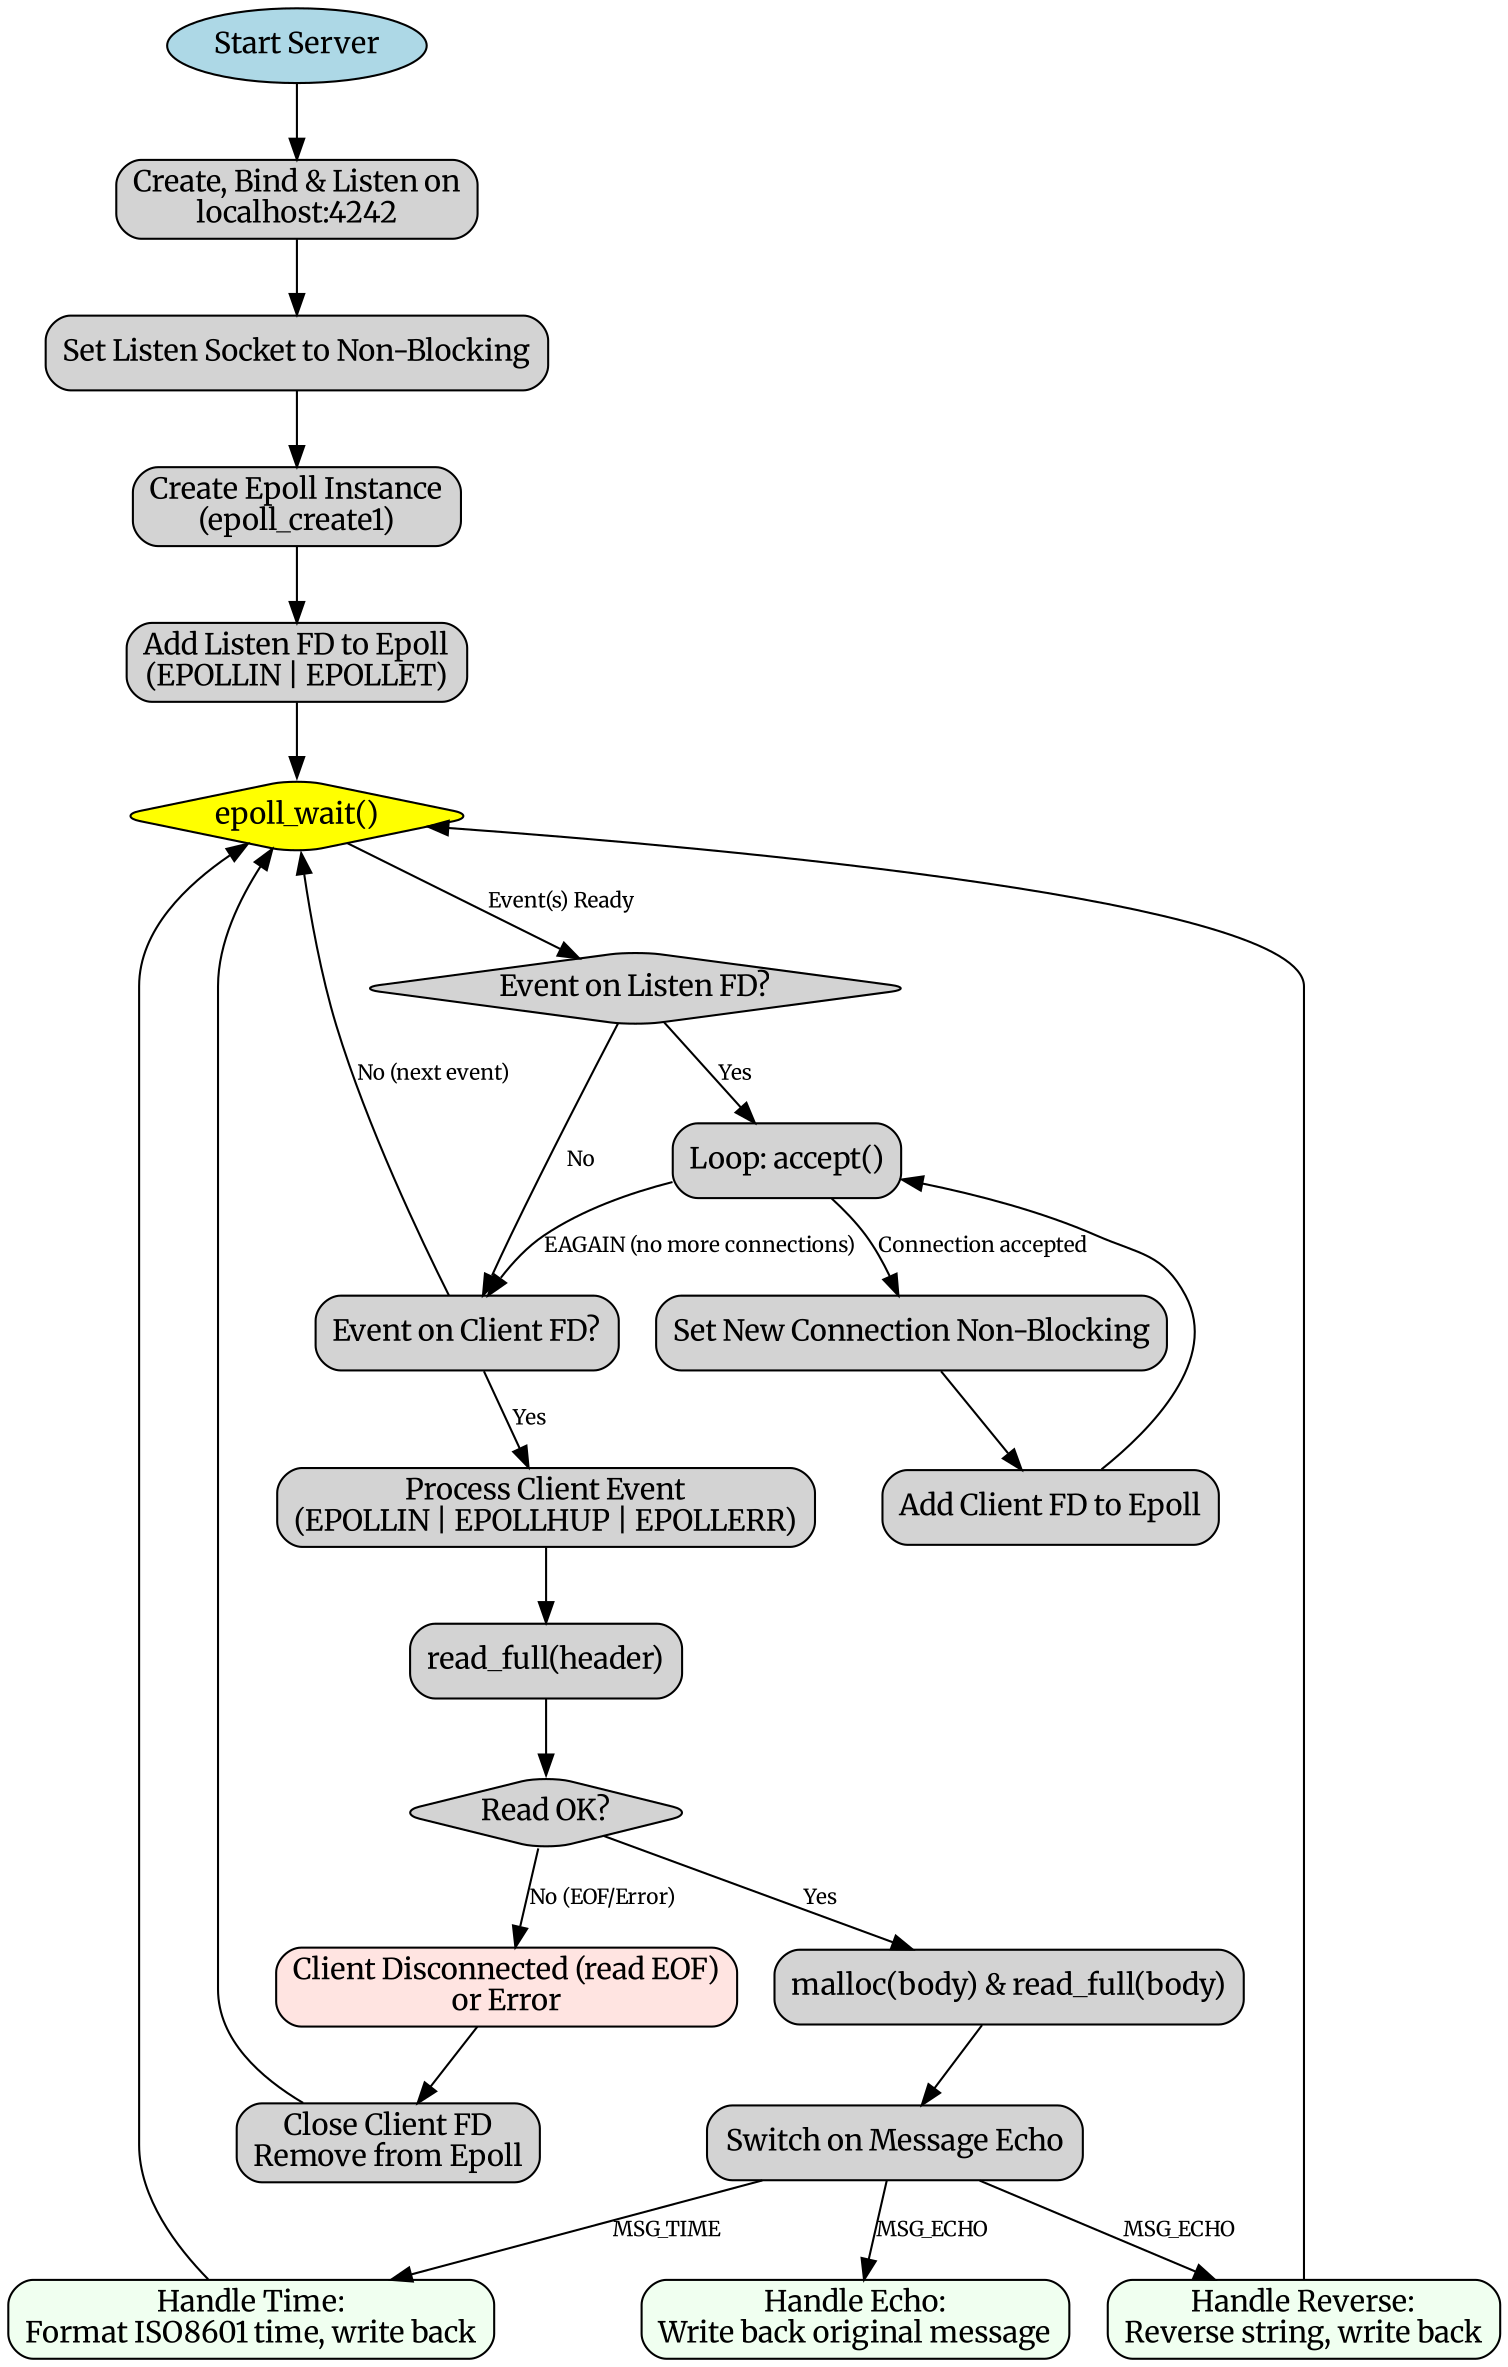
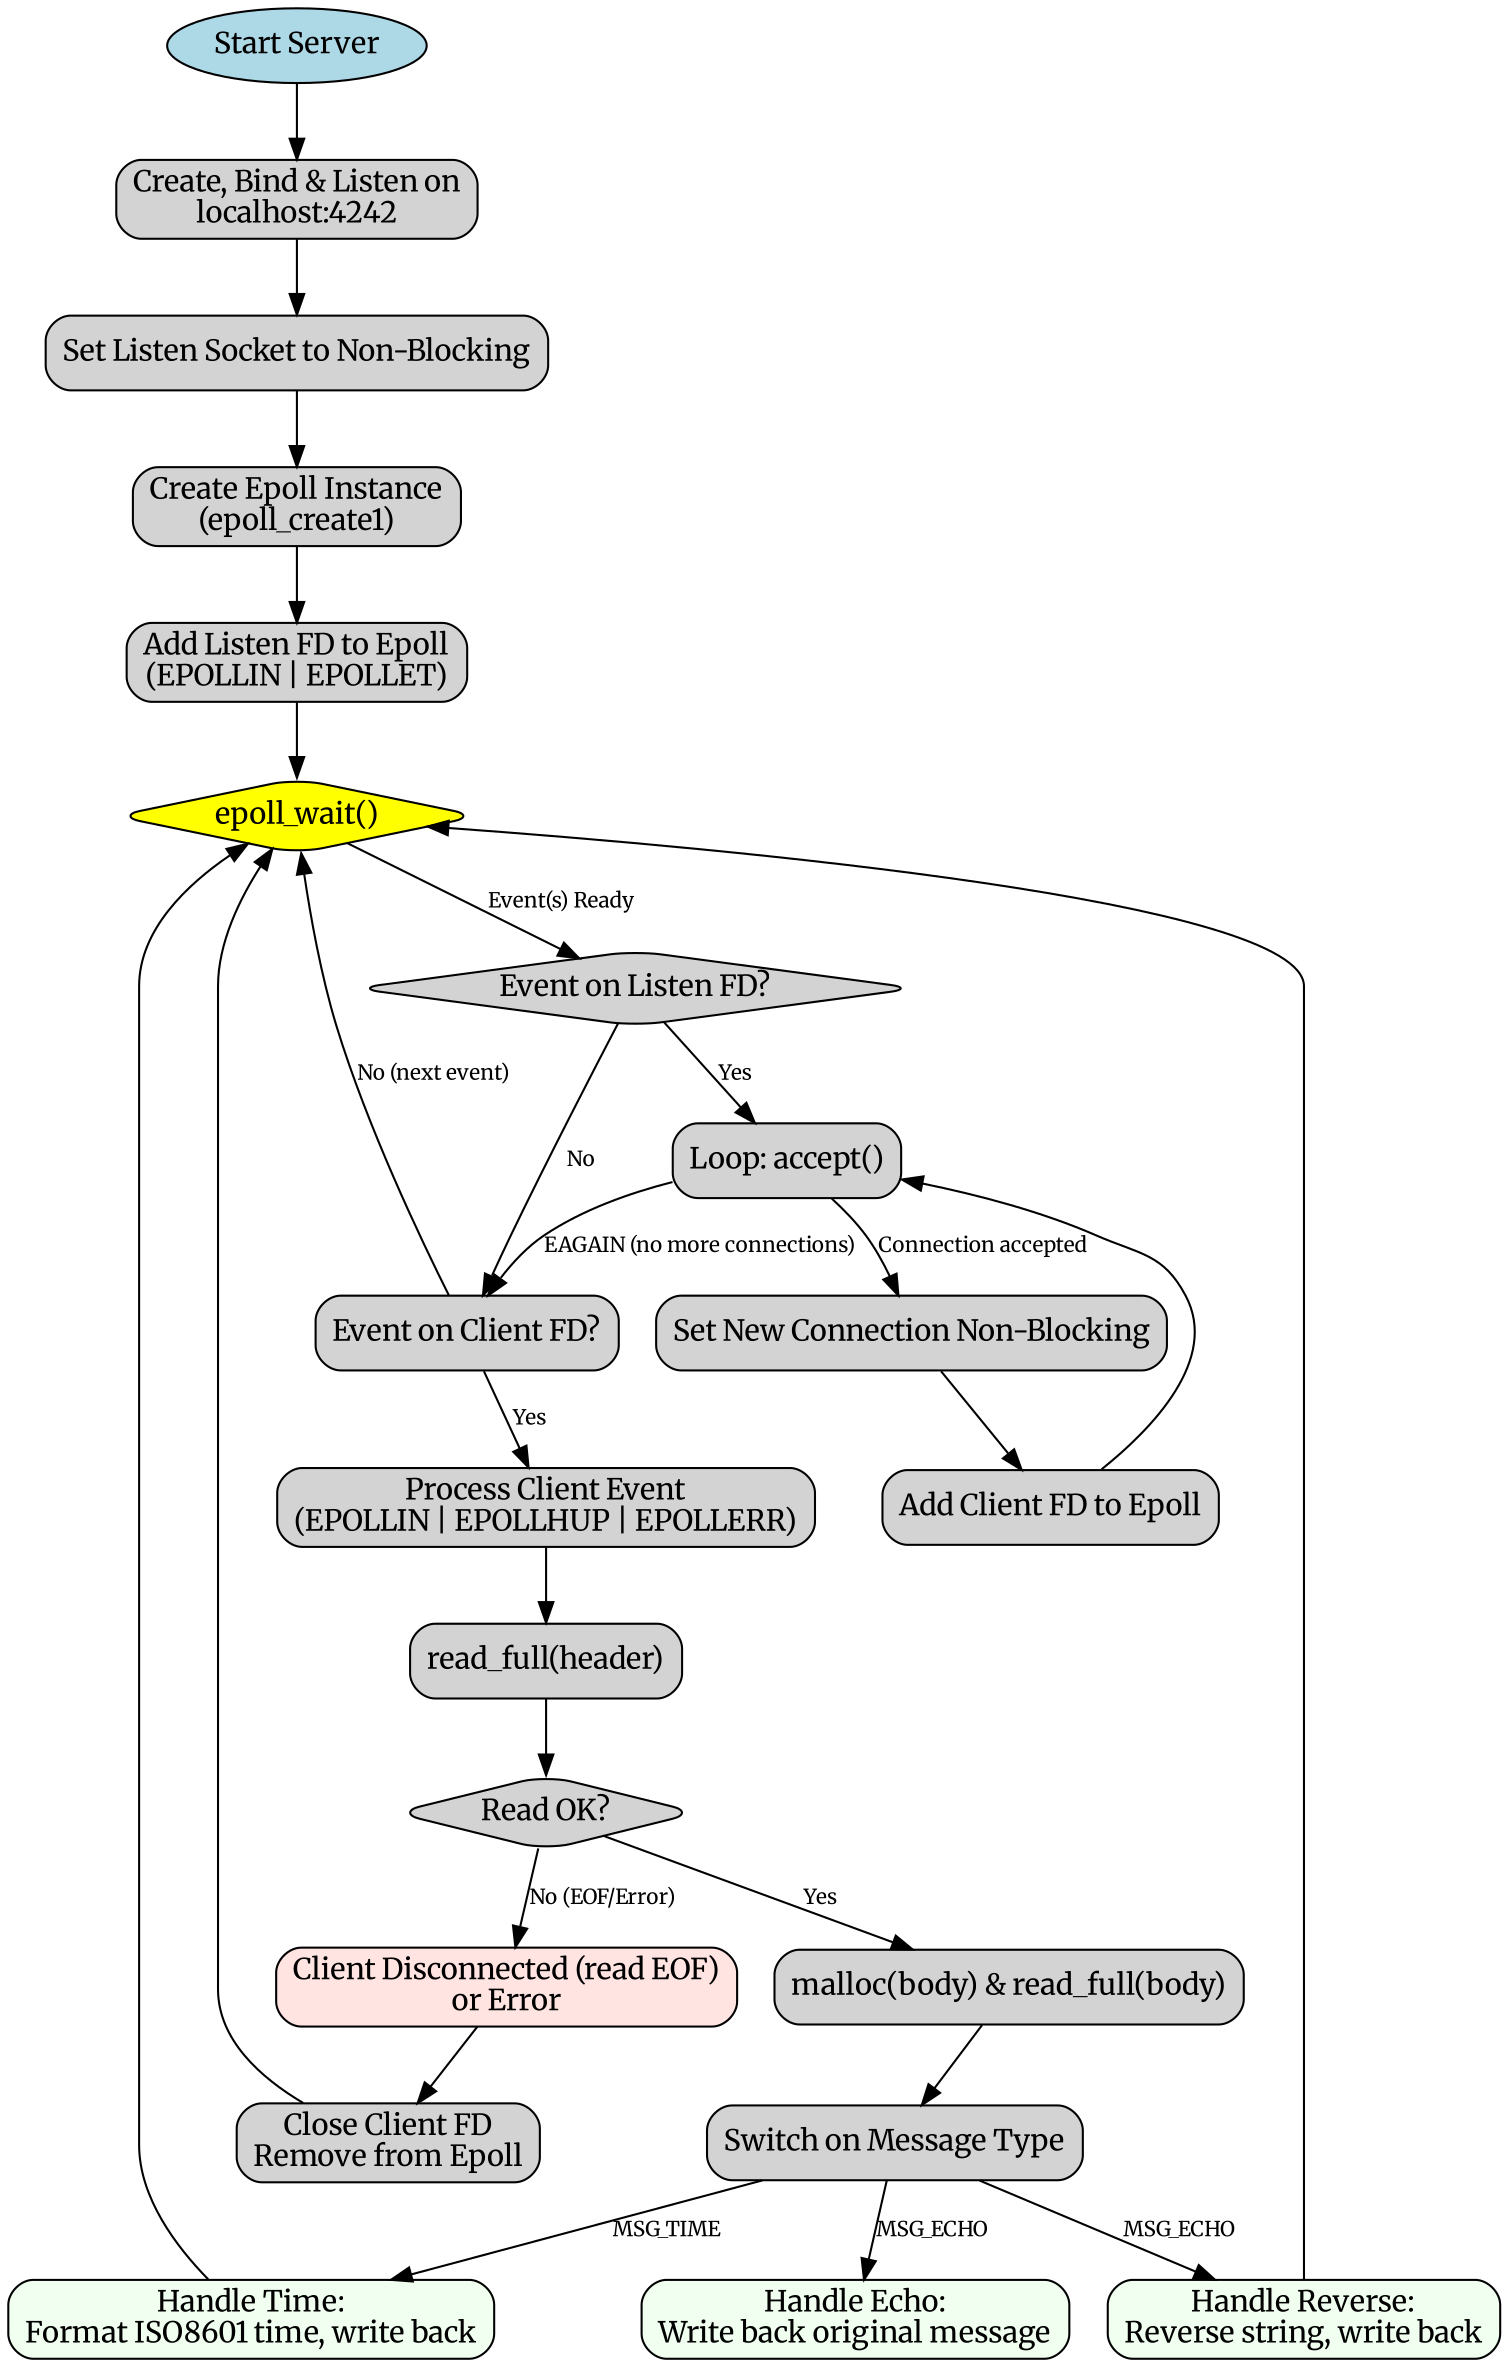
node "Switch on Message Echo": label "Switch on Message Echo" -> "Switch on Message Type"
